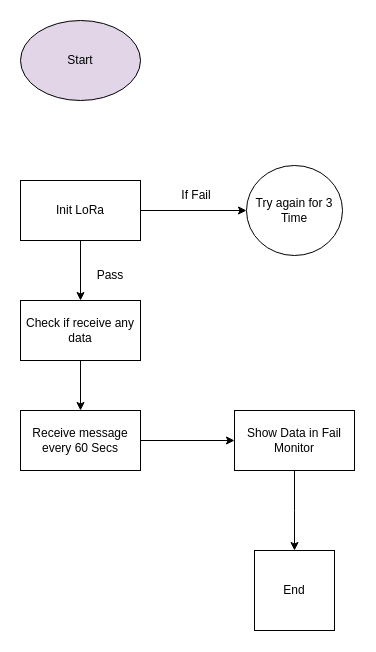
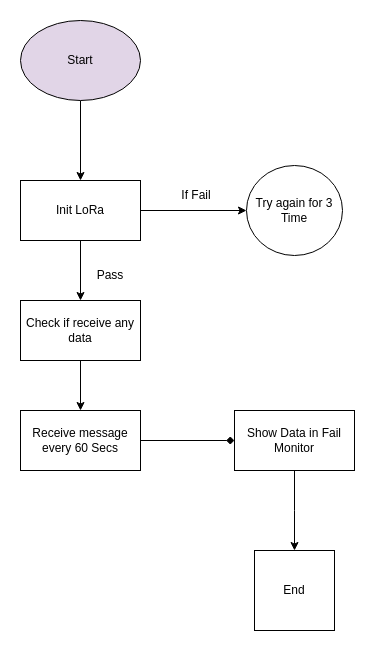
edge "Start" -> "Init LoRa": added
edge "Receive message every 60 Secs" -> "Show Data in Fail Monitor": arrowhead classic -> diamond
